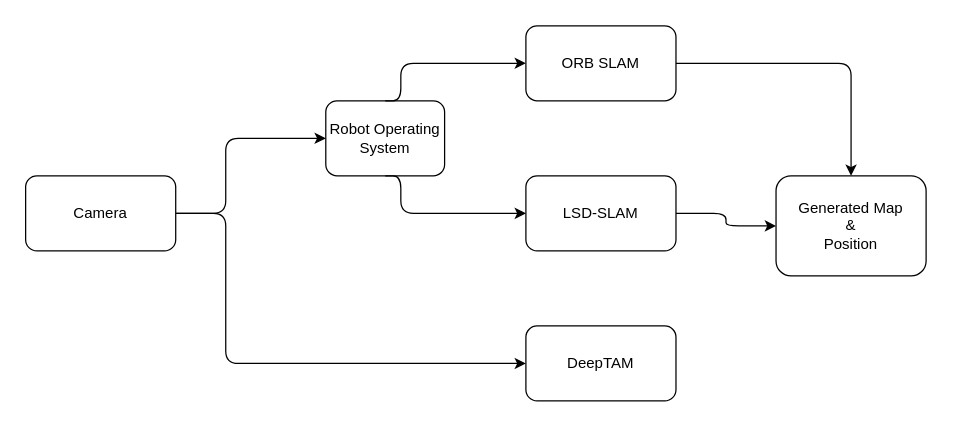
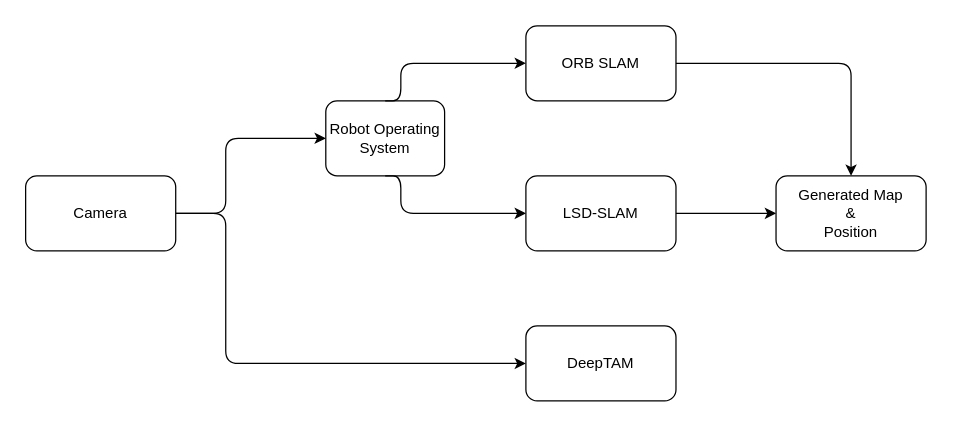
node "Generated Map & Position": size 150x100 -> 150x75
